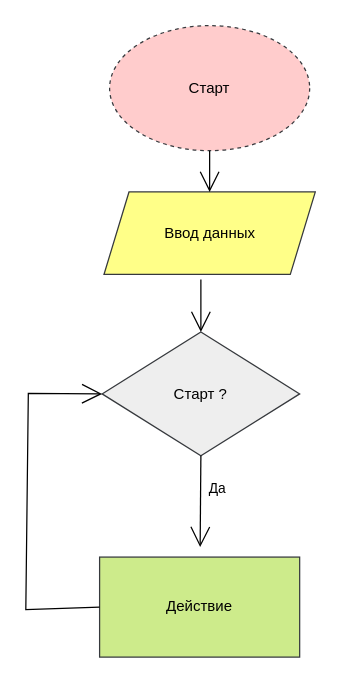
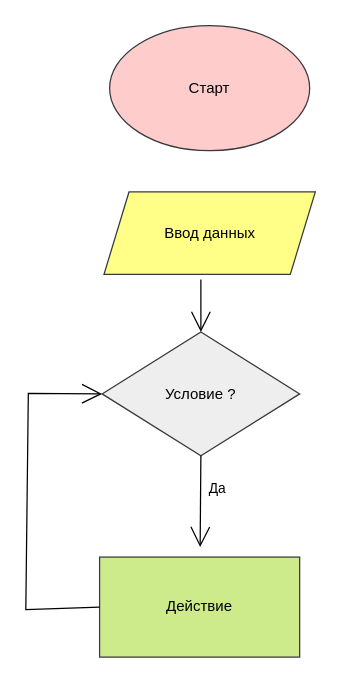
node "Старт": style dashed -> solid
edge "Старт" -> "Ввод данных": removed
node "Старт ?": label "Старт ?" -> "Условие ?"
